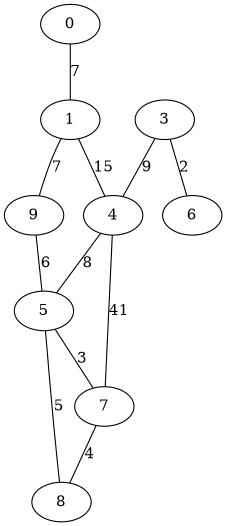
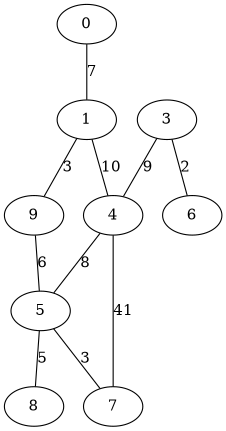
edge "1" -- "9": label "7" -> "3"
edge "1" -- "4": label "15" -> "10"
edge "7" -- "8": removed, label "4"
